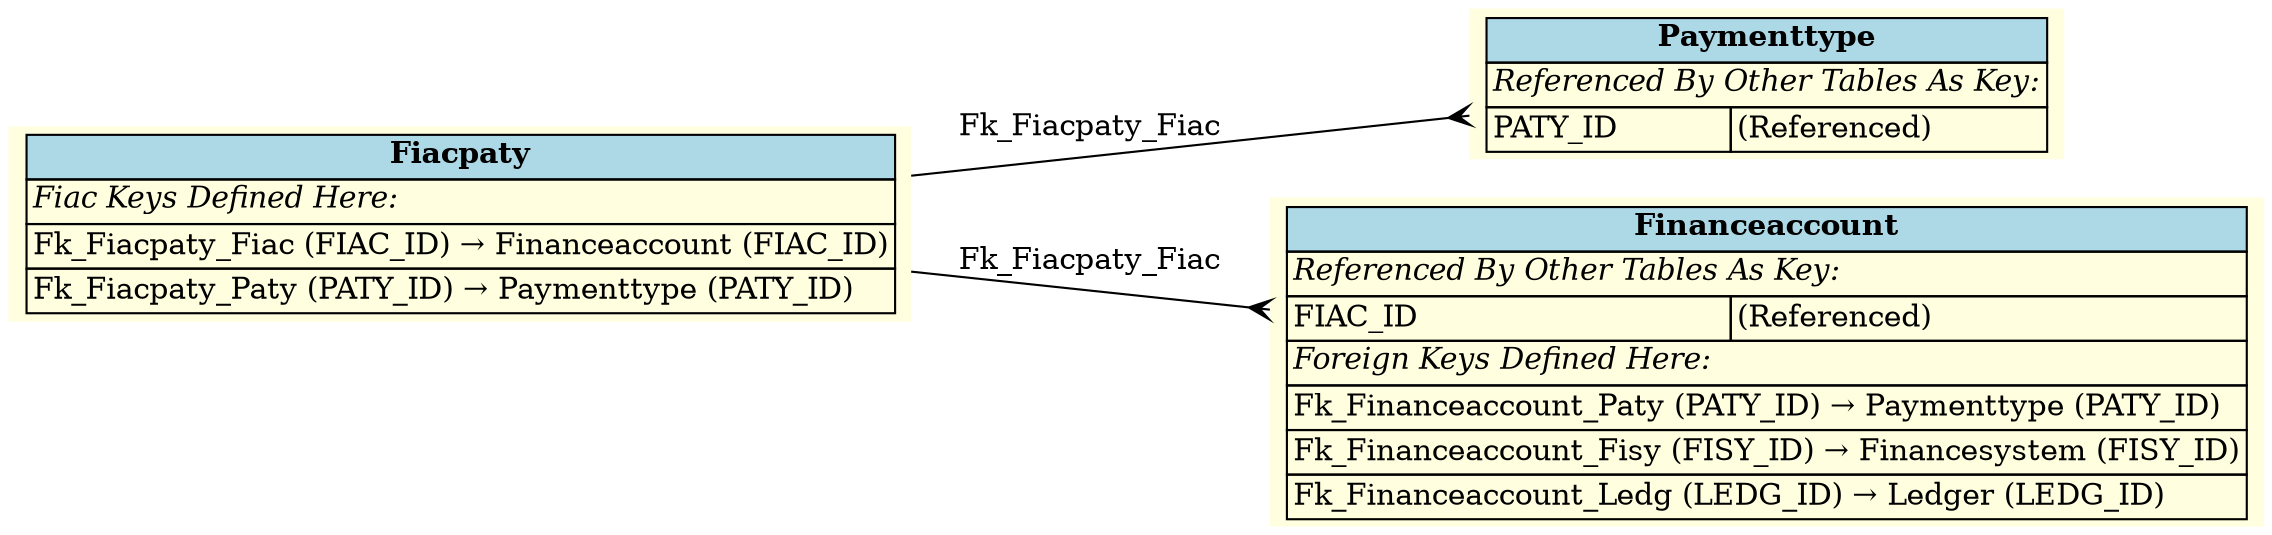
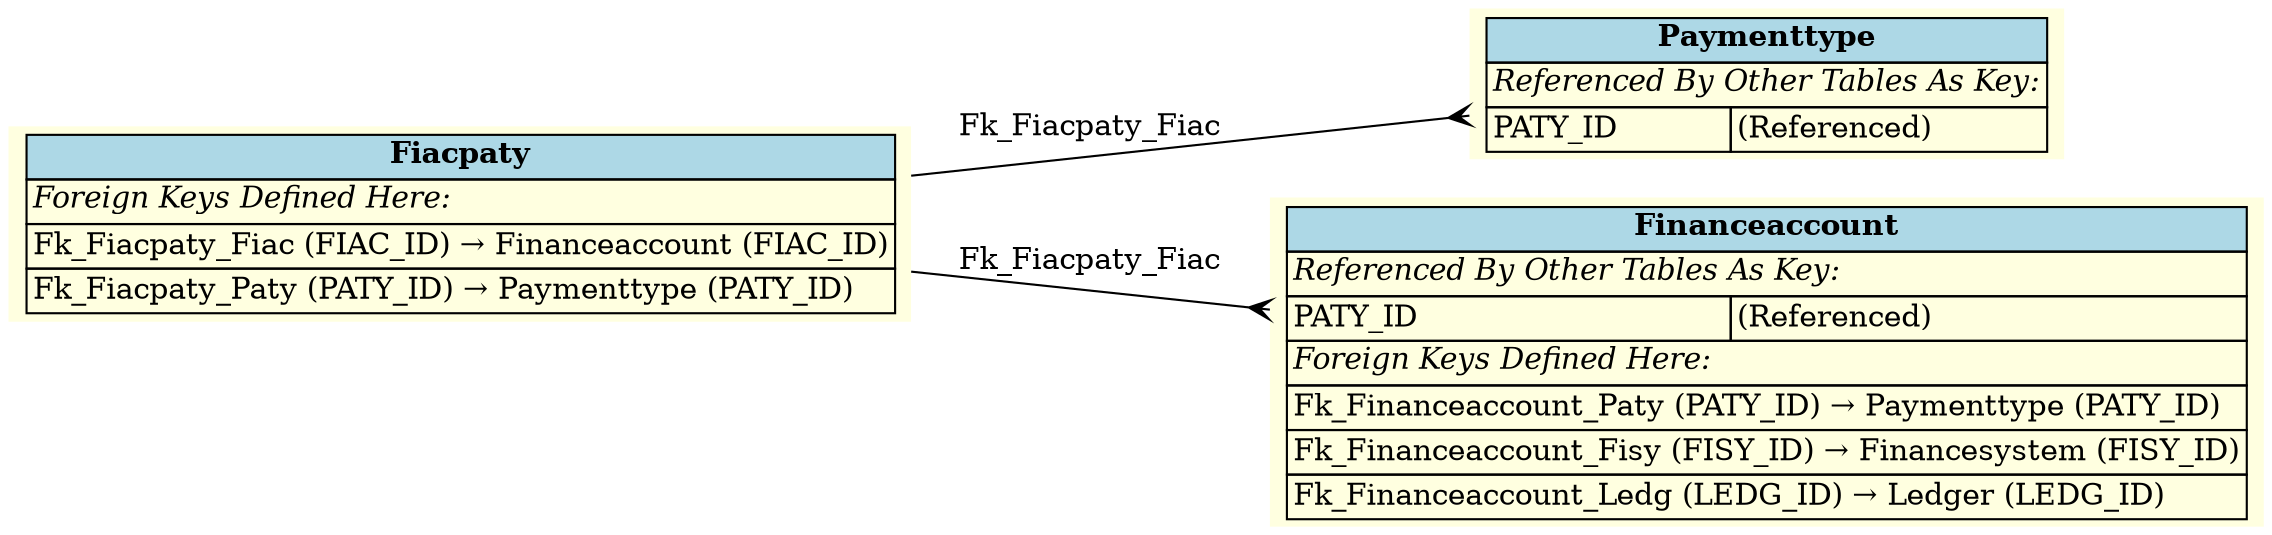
node "Fiacpaty": text "Fiac Keys Defined Here:" -> "Foreign Keys Defined Here:"
node "Financeaccount": text "FIAC_ID" -> "PATY_ID"
